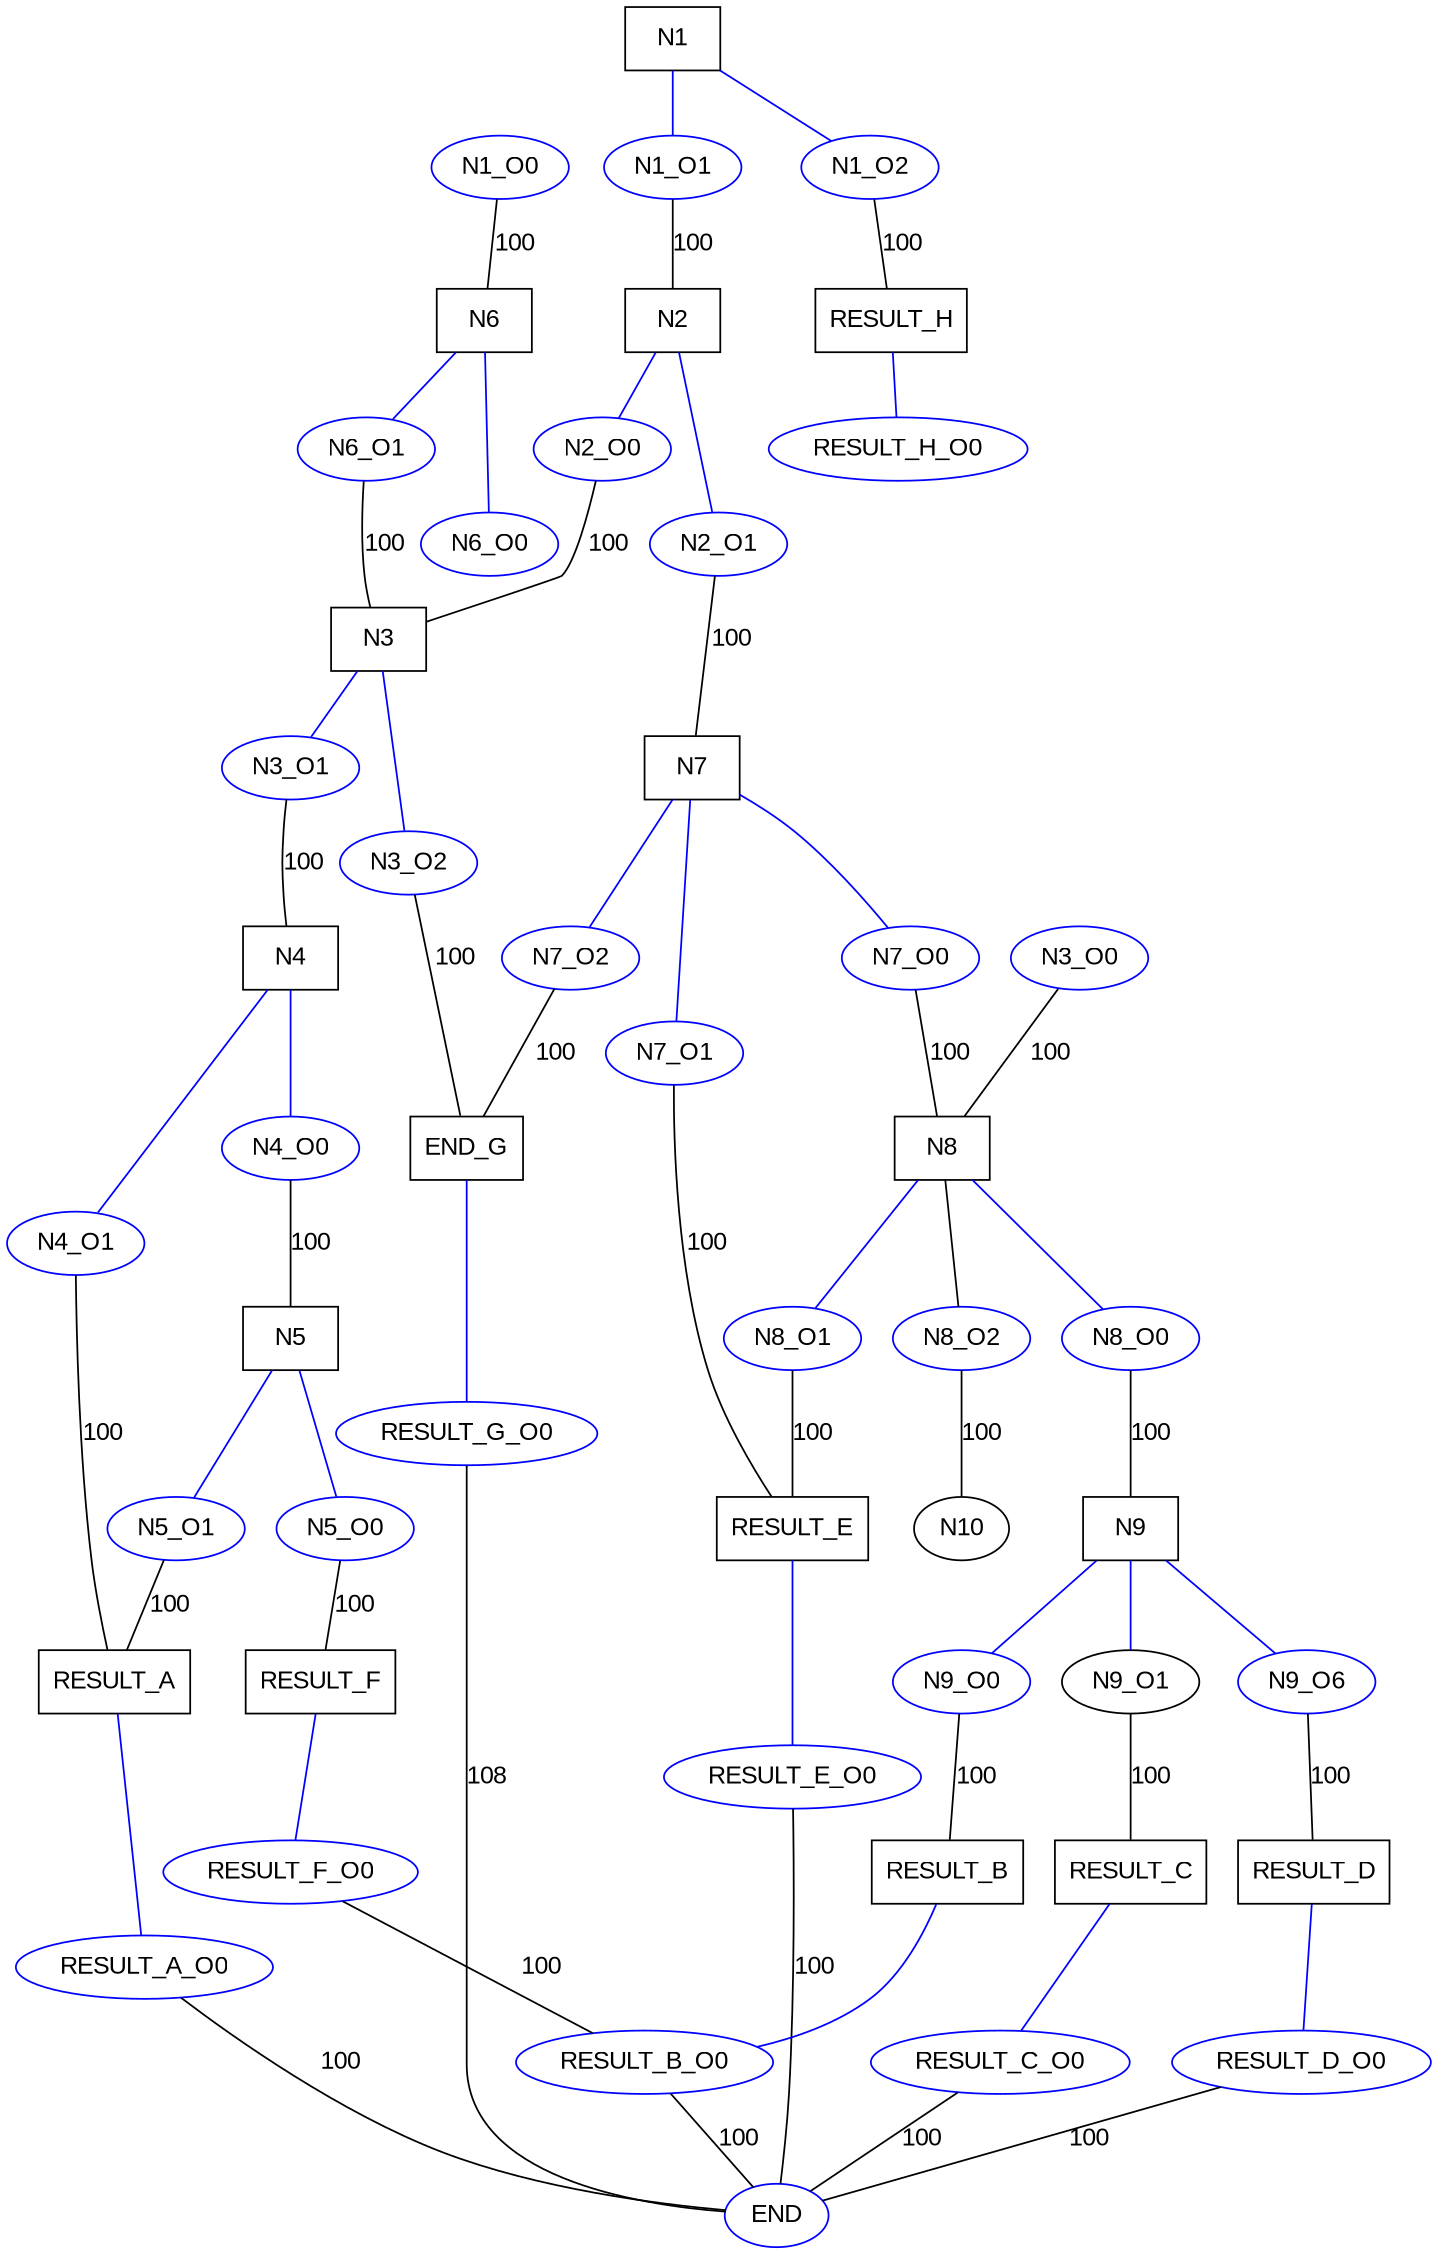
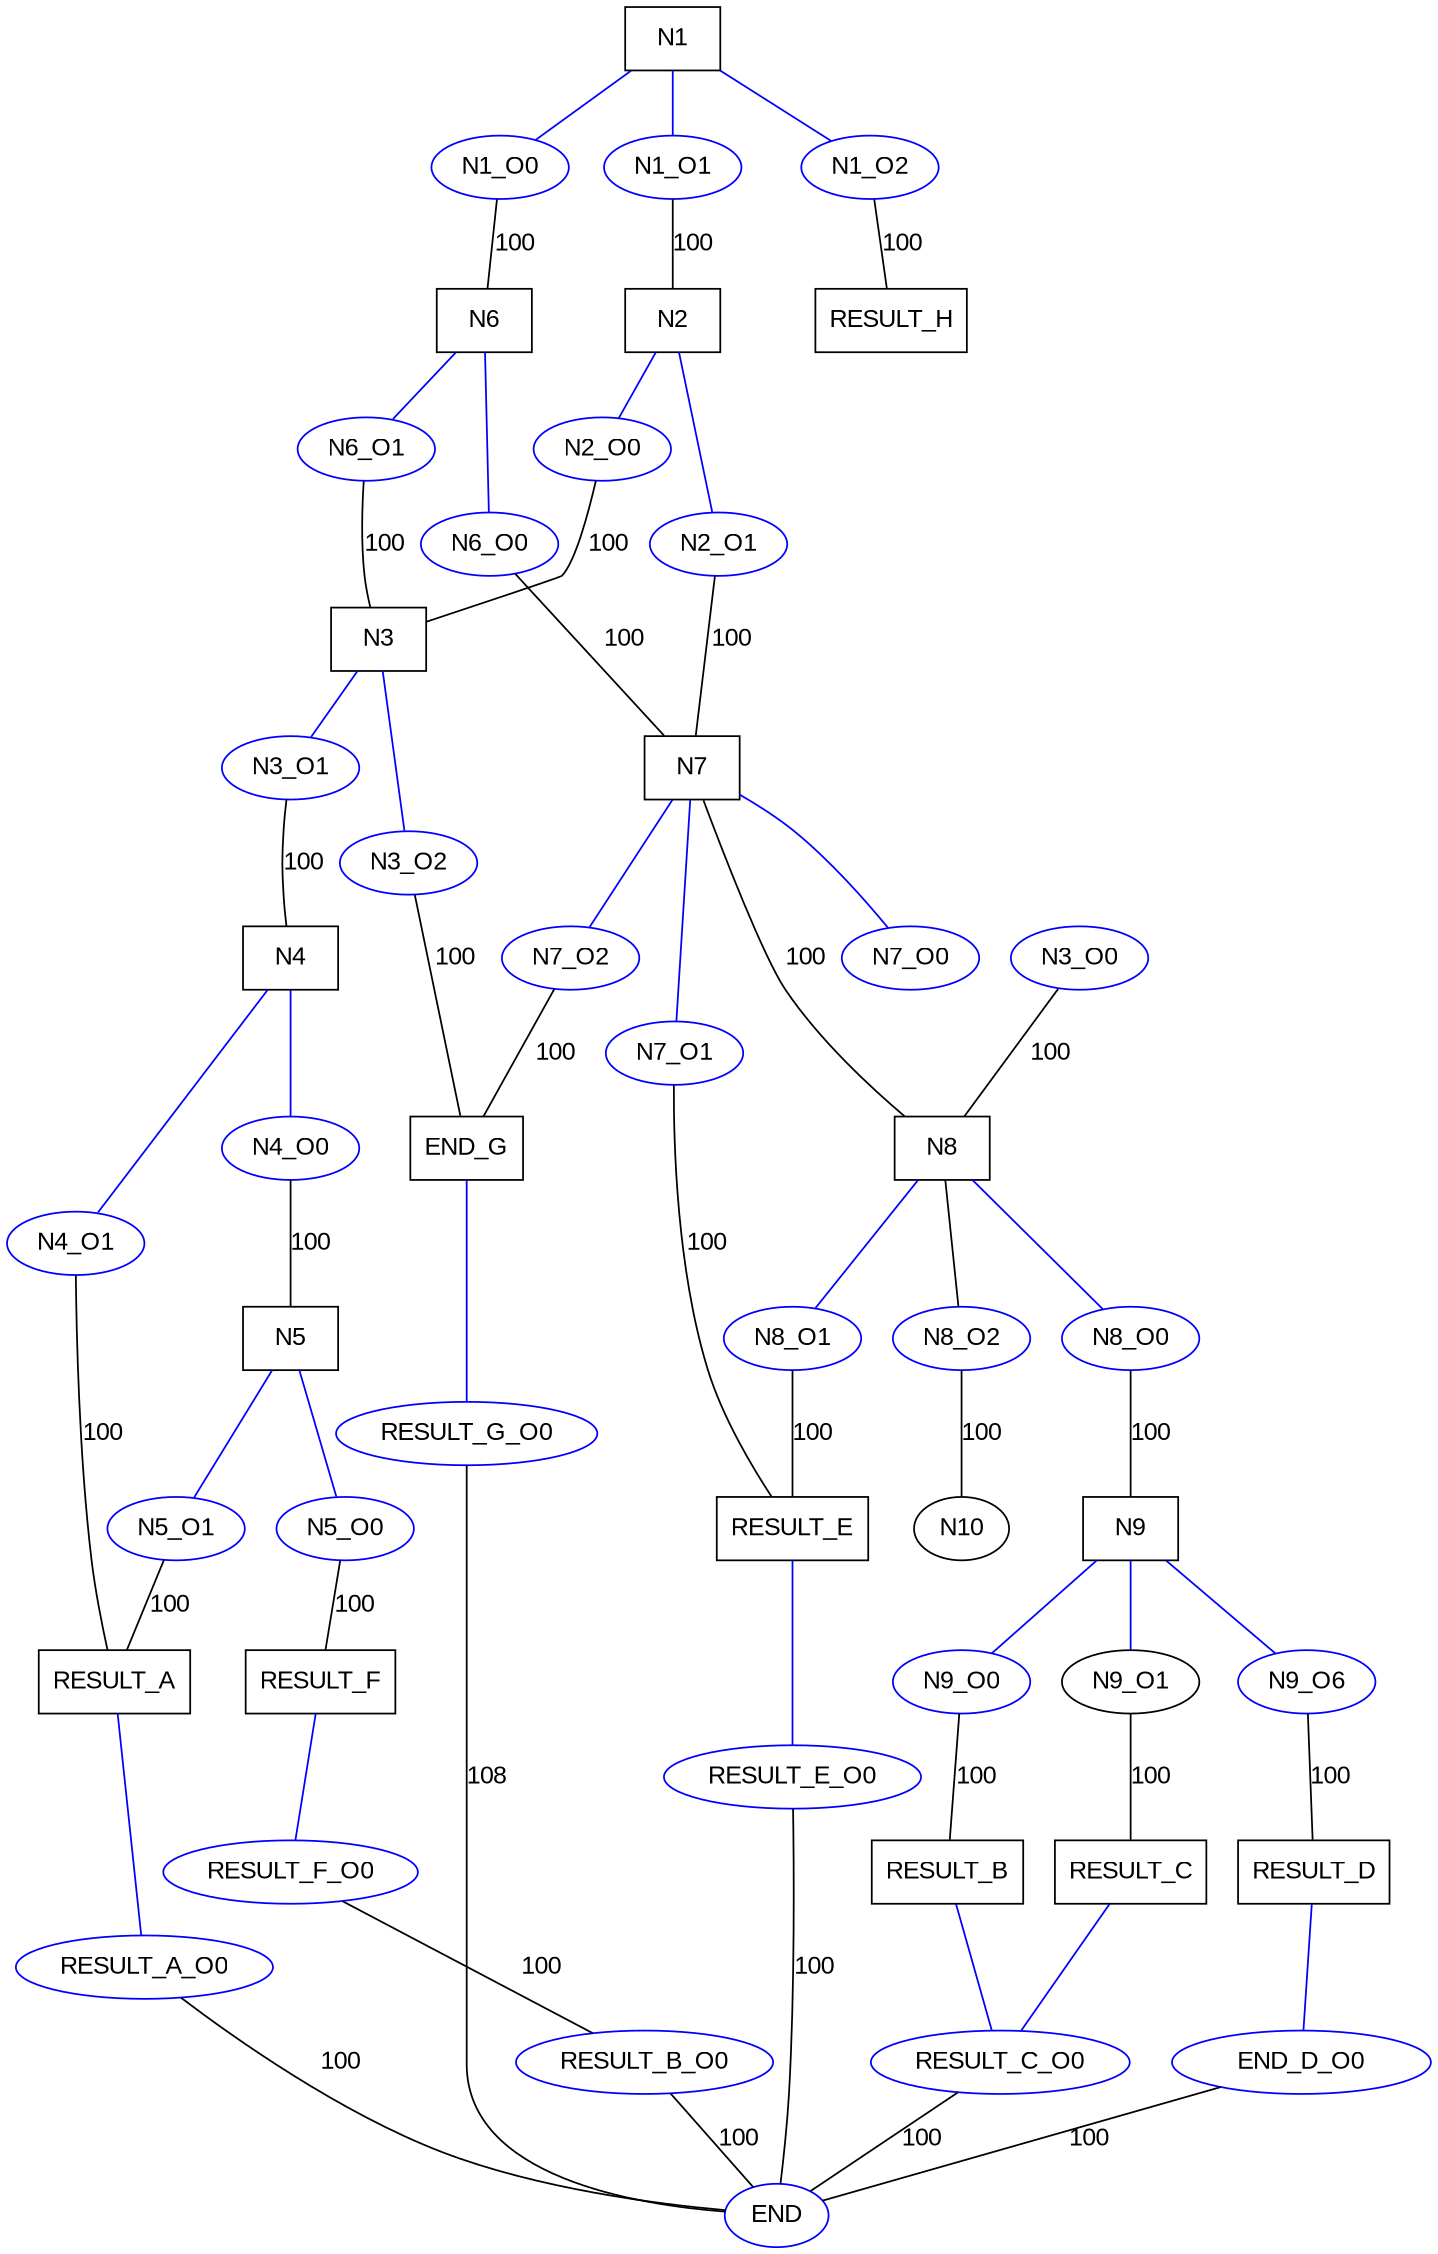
edge "N1" -- "N1_O0": added
node "RESULT_H_O0": removed
edge "N6_O0" -- "N7": added, label "100"
edge "N7_O0" -- "N8": now "N7" -- "N8"
edge "RESULT_B" -- "RESULT_B_O0": now "RESULT_B" -- "RESULT_C_O0"
node "RESULT_D_O0": label "RESULT_D_O0" -> "END_D_O0"
